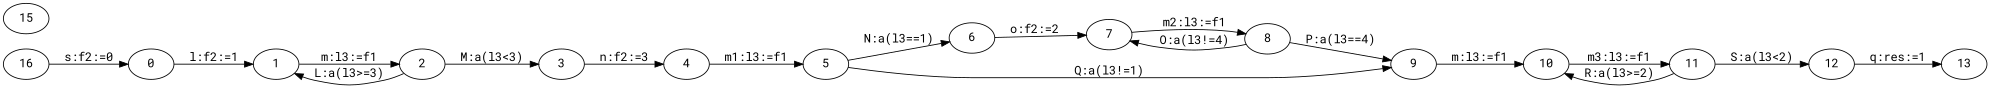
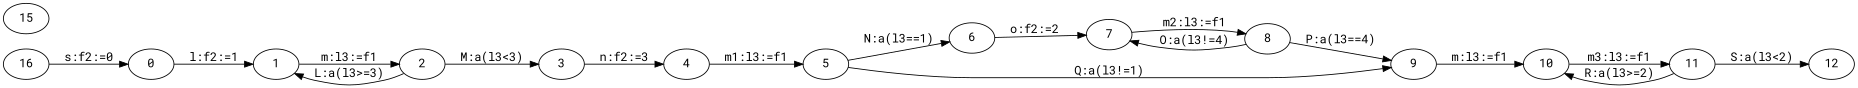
node "13": removed
